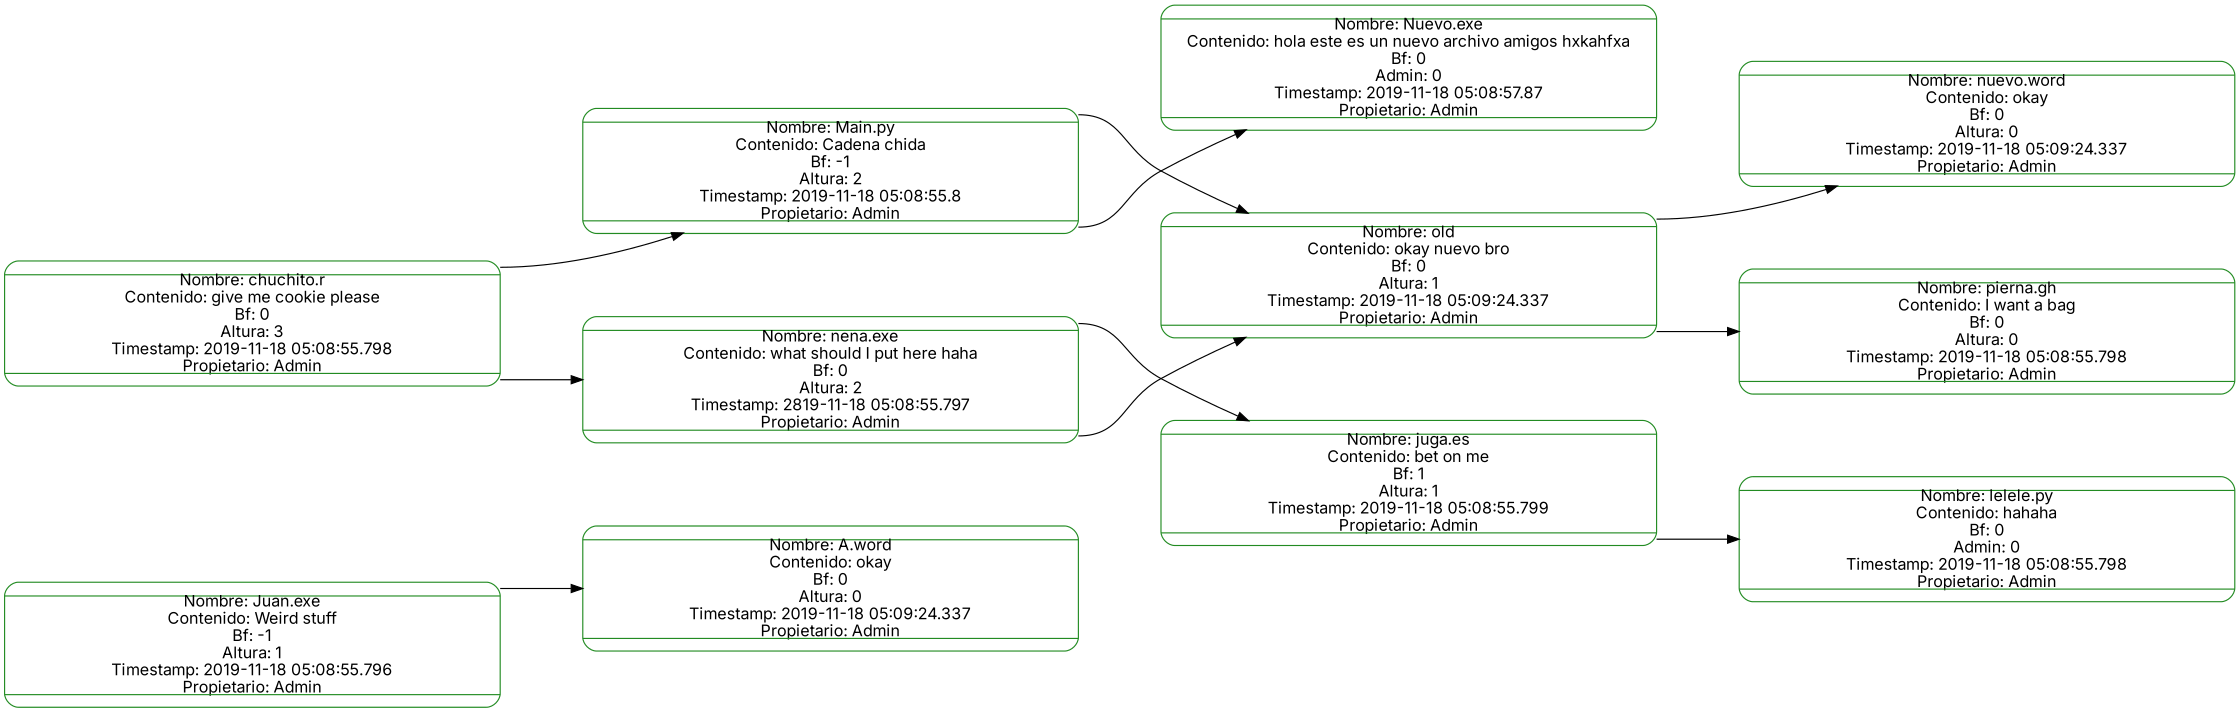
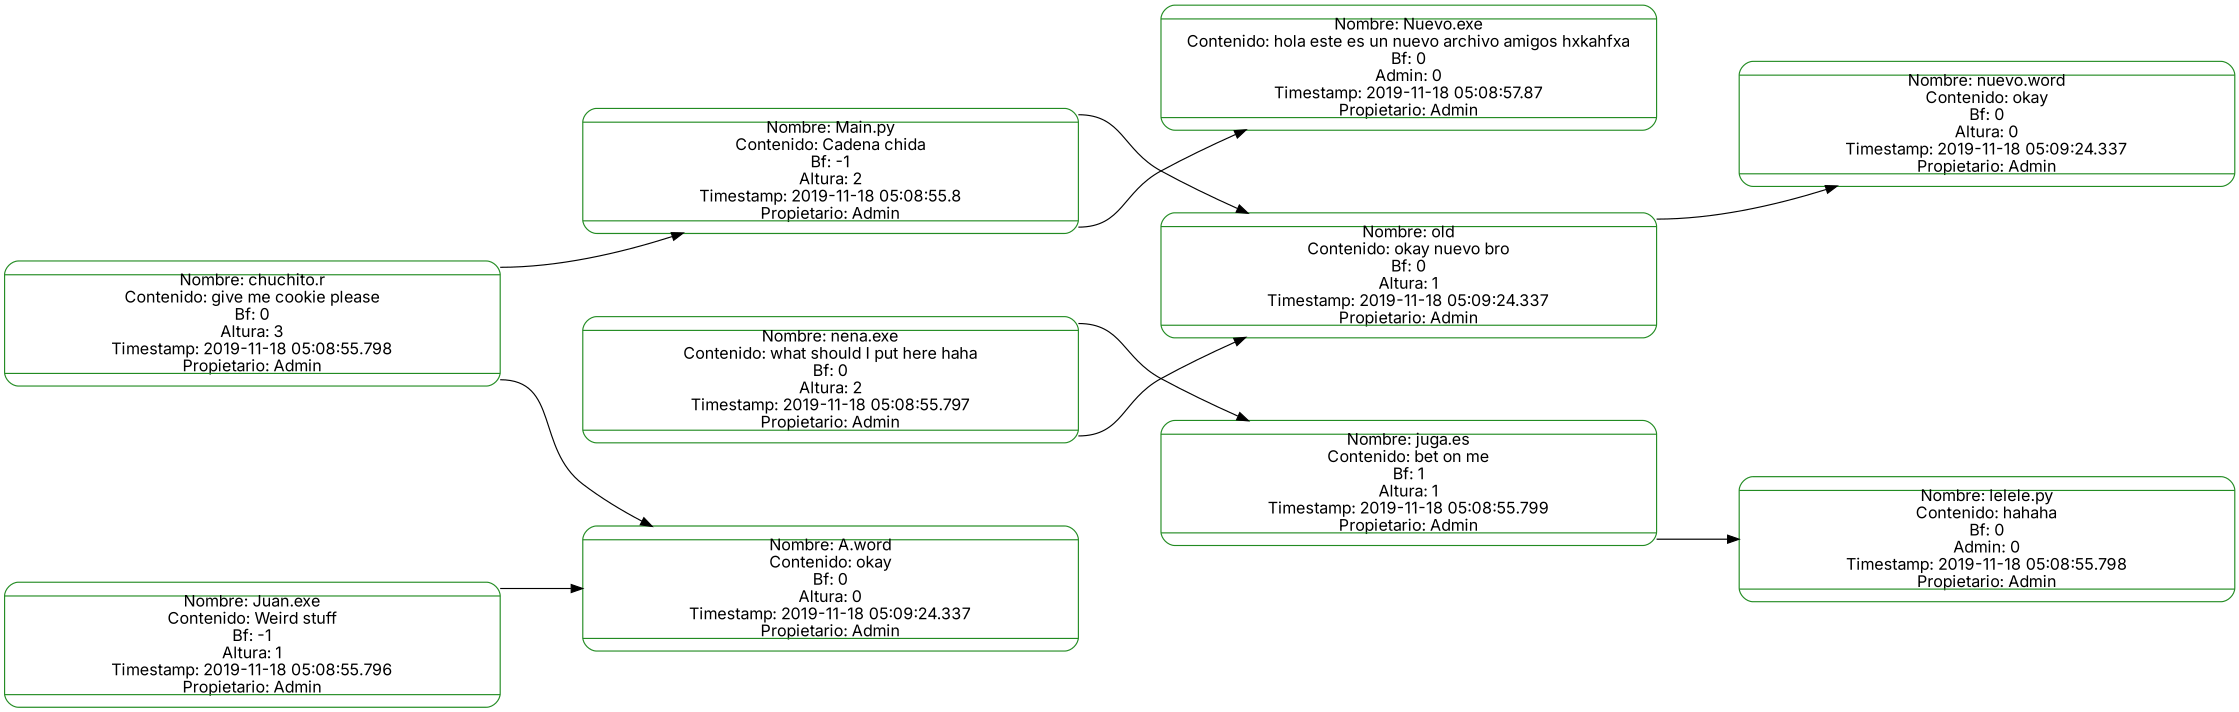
node "Nombre: pierna.gh": removed
edge "Nombre: chuchito.r" -> "Nombre: nena.exe": now "Nombre: chuchito.r" -> "Nombre: A.word"
node "Nombre: nena.exe": text "Timestamp: 2819-11-18 05:08:55.797" -> "Timestamp: 2019-11-18 05:08:55.797"
